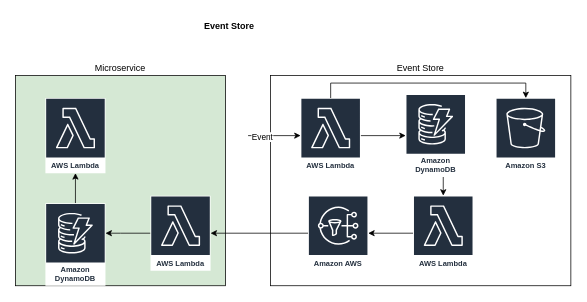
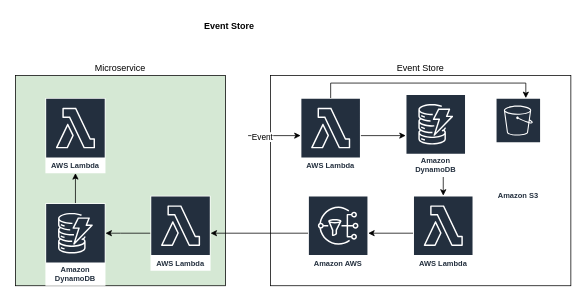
node "Amazon S3": size 60x75 -> 45x105
